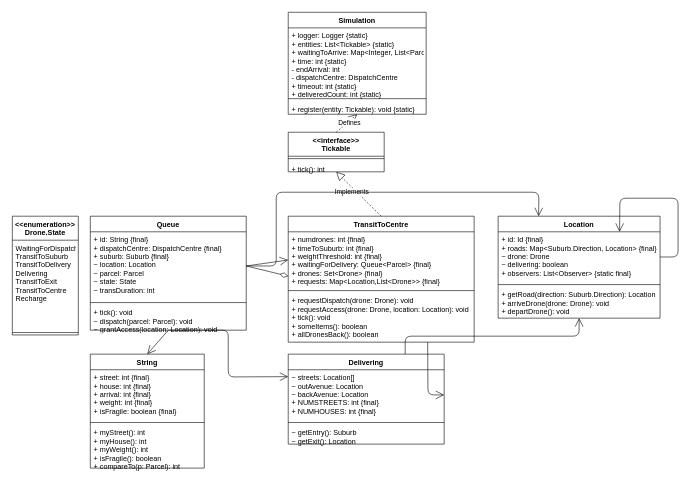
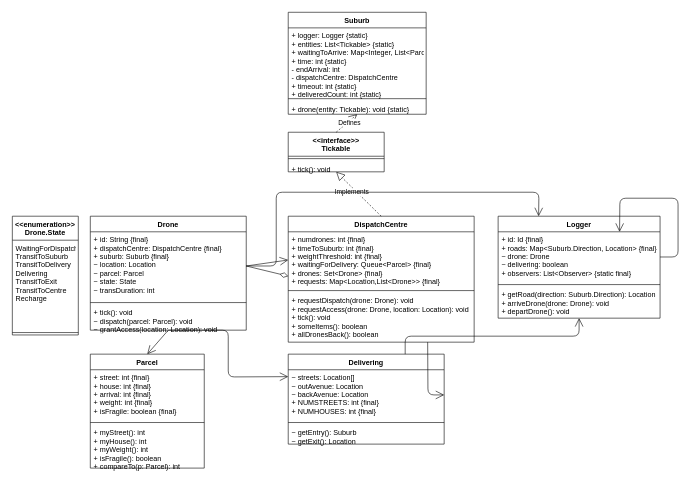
node "Simulation": label "Simulation" -> "Suburb"
node "+ register(entity: Tickable): void {static}": label "+ register(entity: Tickable): void {static}" -> "+ drone(entity: Tickable): void {static}"
node "+ tick(): int": label "+ tick(): int" -> "+ tick(): void"
node "Queue": label "Queue" -> "Drone"
node "TransitToCentre": label "TransitToCentre" -> "DispatchCentre"
node "Location": label "Location" -> "Logger"
node "String": label "String" -> "Parcel"
